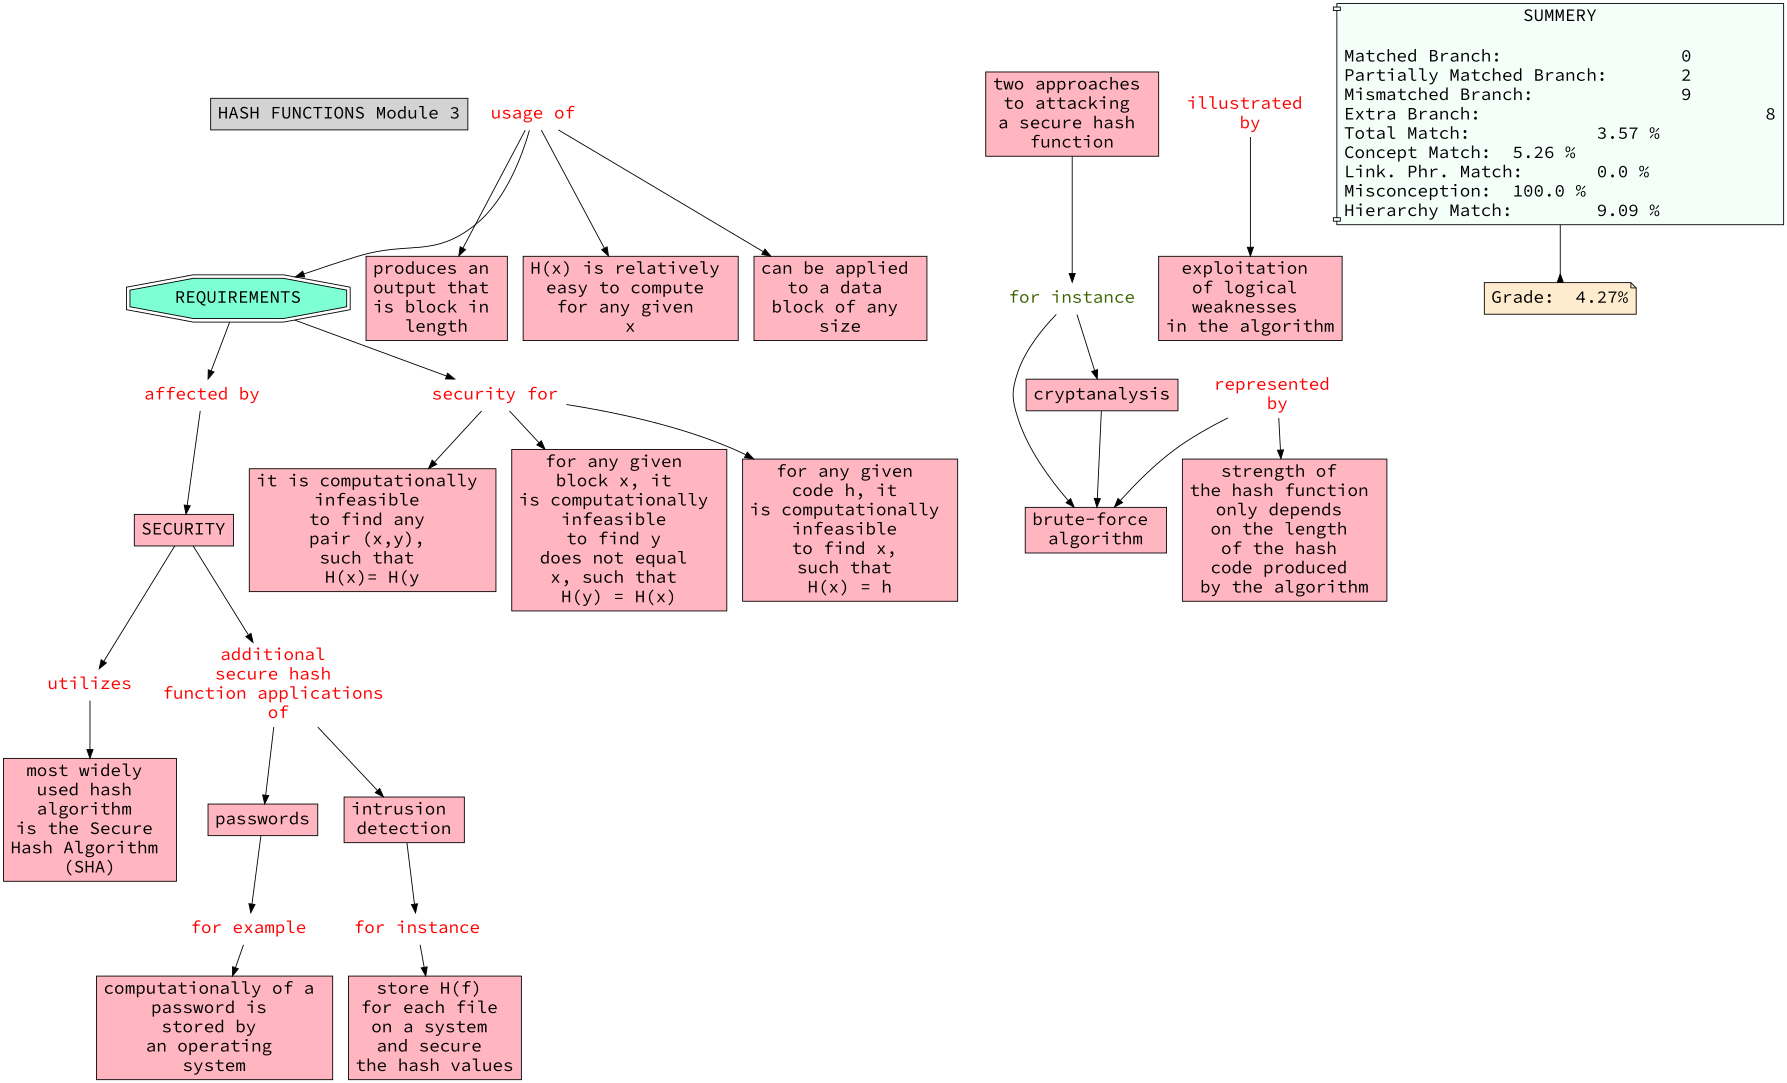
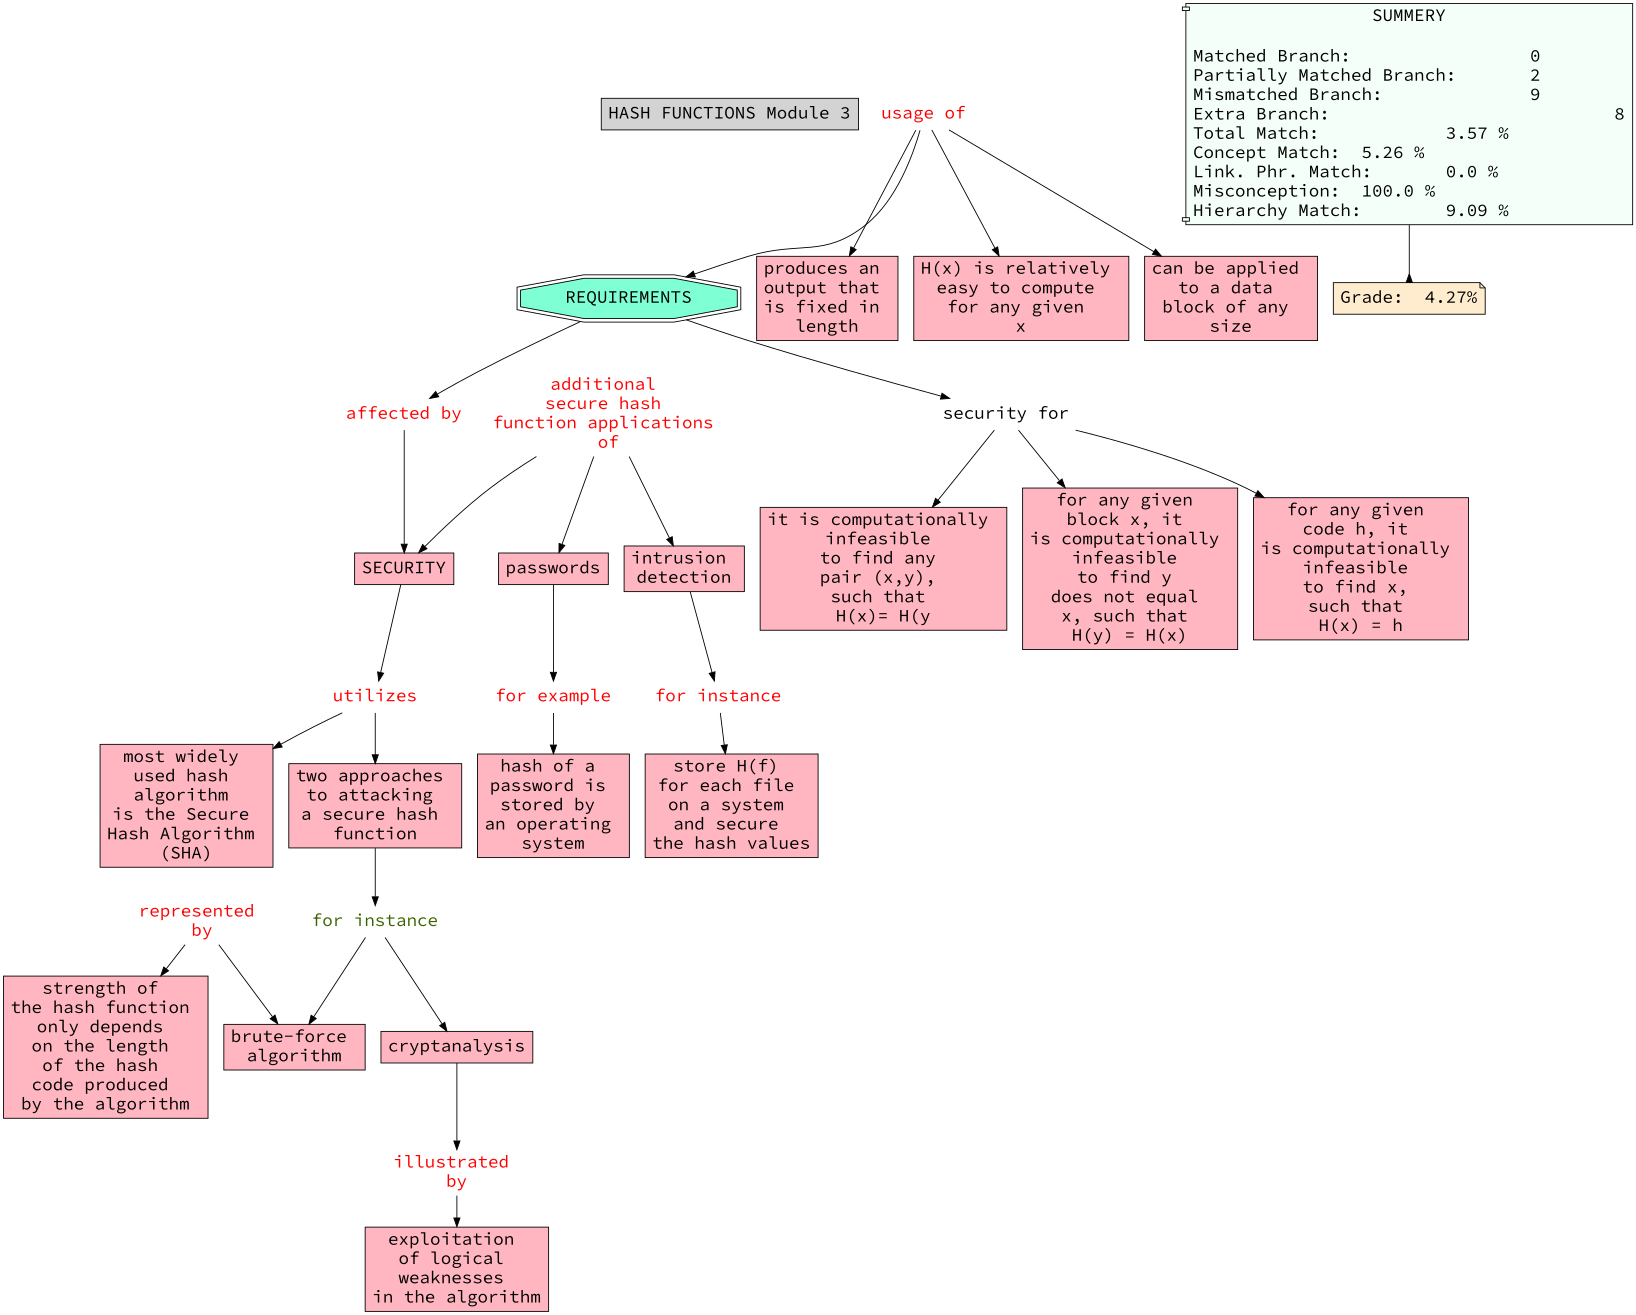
node "produces an output that is block in length": label "produces an output that is block in length" -> "produces an output that is fixed in length"
node "security for": fontcolor red -> black
edge "cryptanalysis" -> "brute-force algorithm": now "cryptanalysis" -> "illustrated by"
edge "SECURITY" -> "additional secure hash function applications of": reversed
edge "utilizes" -> "two approaches to attacking a secure hash function": added
node "computationally of a password is stored by an operating system": label "computationally of a password is stored by an operating system" -> "hash of a password is stored by an operating system"
